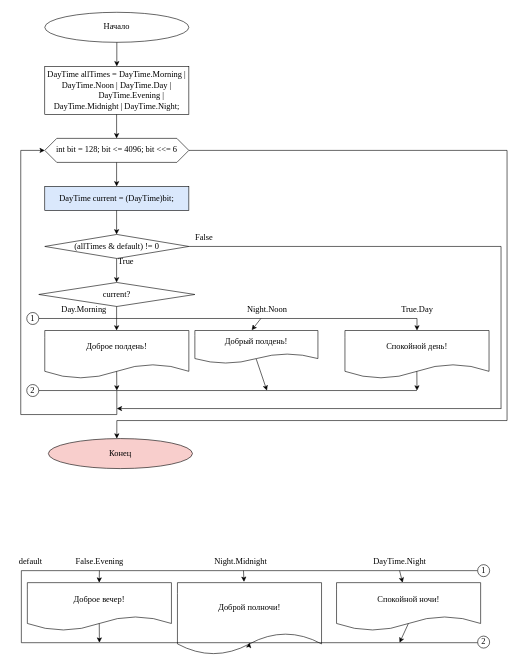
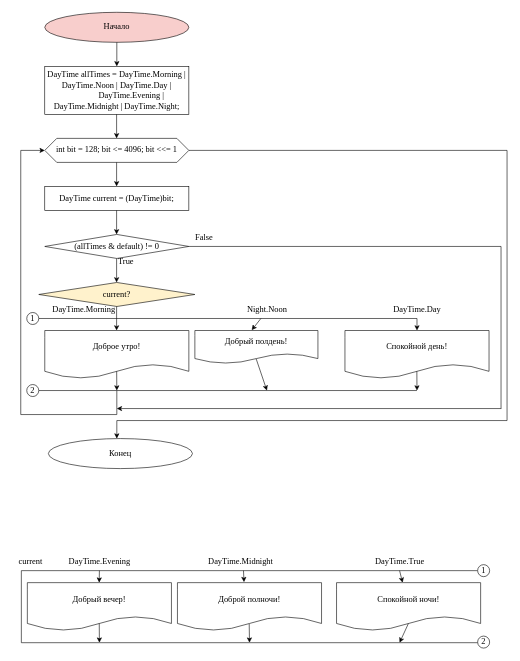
node "Начало": fillcolor #ffffff -> #f8cecc
node "int bit = 128; bit <= 4096; bit <<= 6": label "int bit = 128; bit <= 4096; bit <<= 6" -> "int bit = 128; bit <= 4096; bit <<= 1"
node "DayTime current = (DayTime)bit;": fillcolor #dae8fc -> #ffffff
node "current?": fillcolor #ffffff -> #fff2cc
node "Day.Morning": label "Day.Morning" -> "DayTime.Morning"
node "True.Day": label "True.Day" -> "DayTime.Day"
node "Доброе полдень!": label "Доброе полдень!" -> "Доброе утро!"
node "Конец": fillcolor #f8cecc -> #ffffff
node "default": label "default" -> "current"
node "False.Evening": label "False.Evening" -> "DayTime.Evening"
node "Night.Midnight": label "Night.Midnight" -> "DayTime.Midnight"
node "DayTime.Night": label "DayTime.Night" -> "DayTime.True"
node "Доброе вечер!": label "Доброе вечер!" -> "Добрый вечер!"
node "Доброй полночи!": size 144x72 -> 144x48
